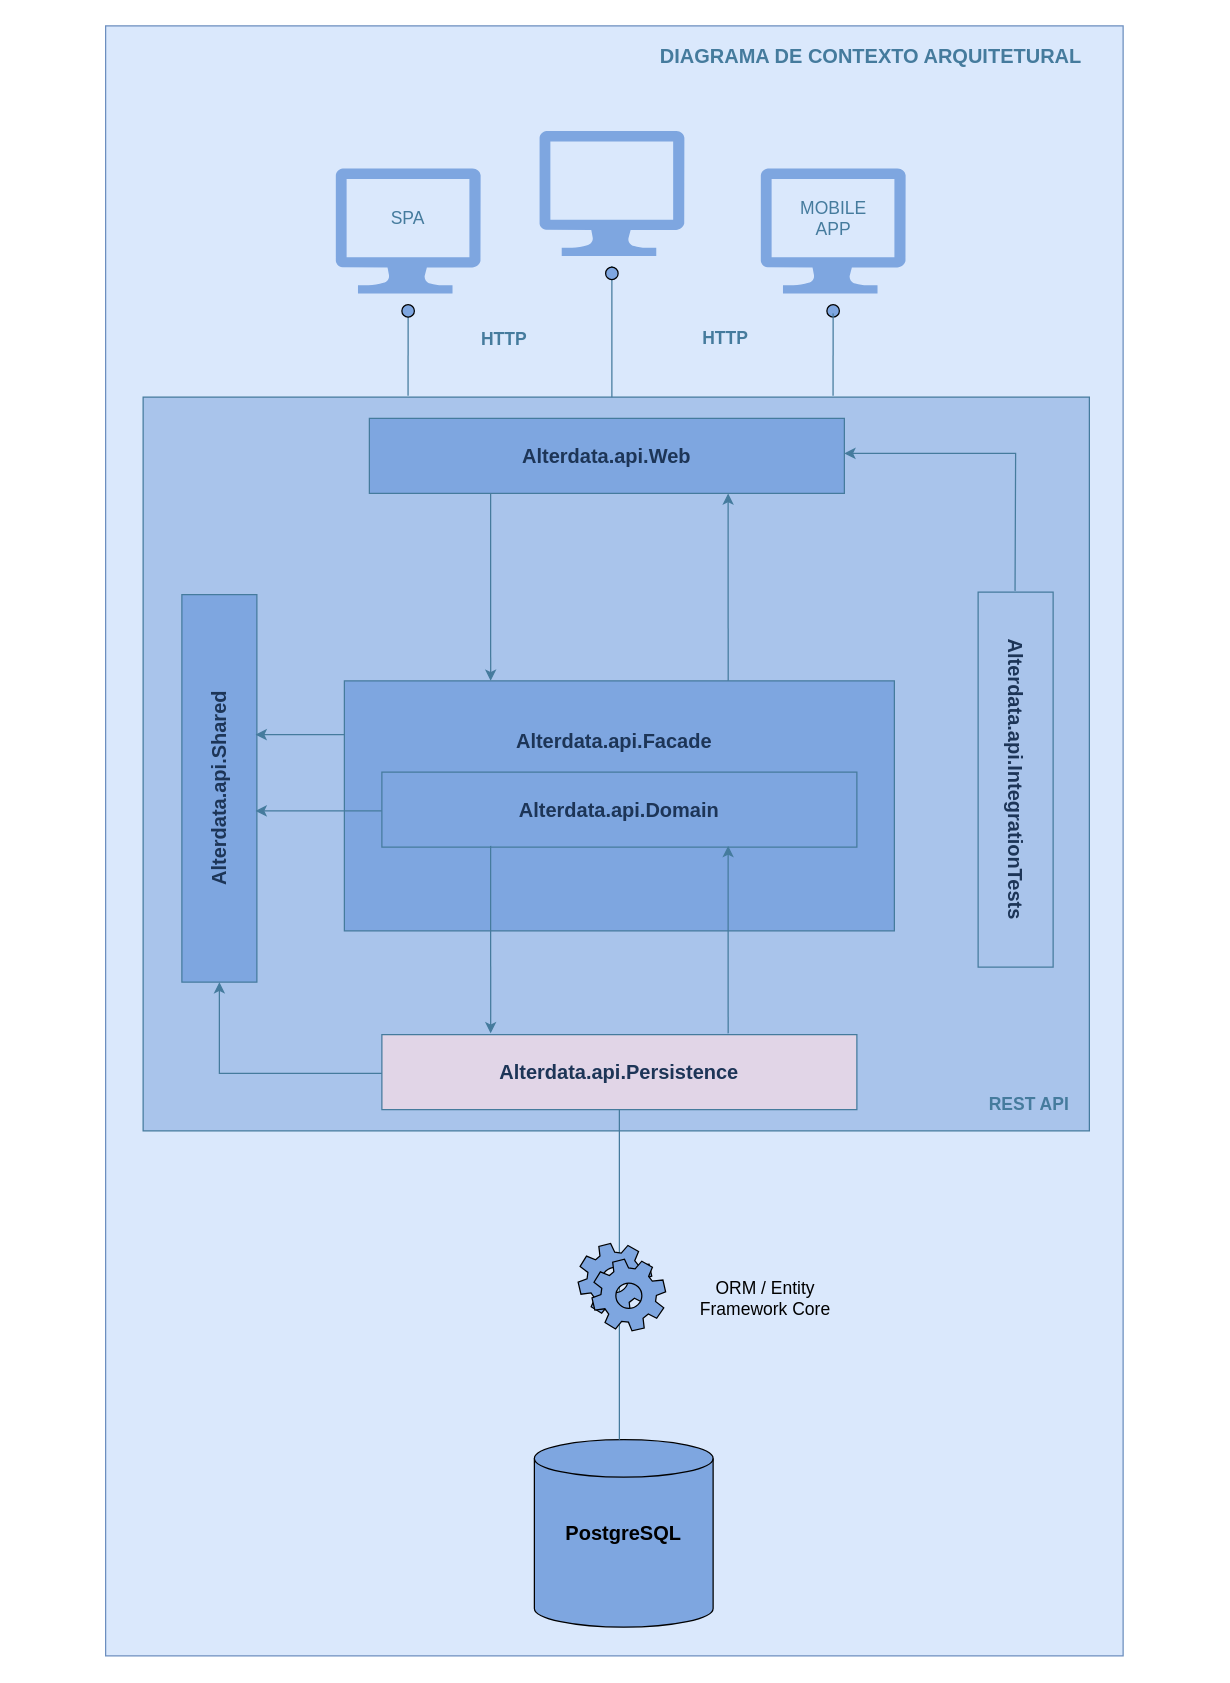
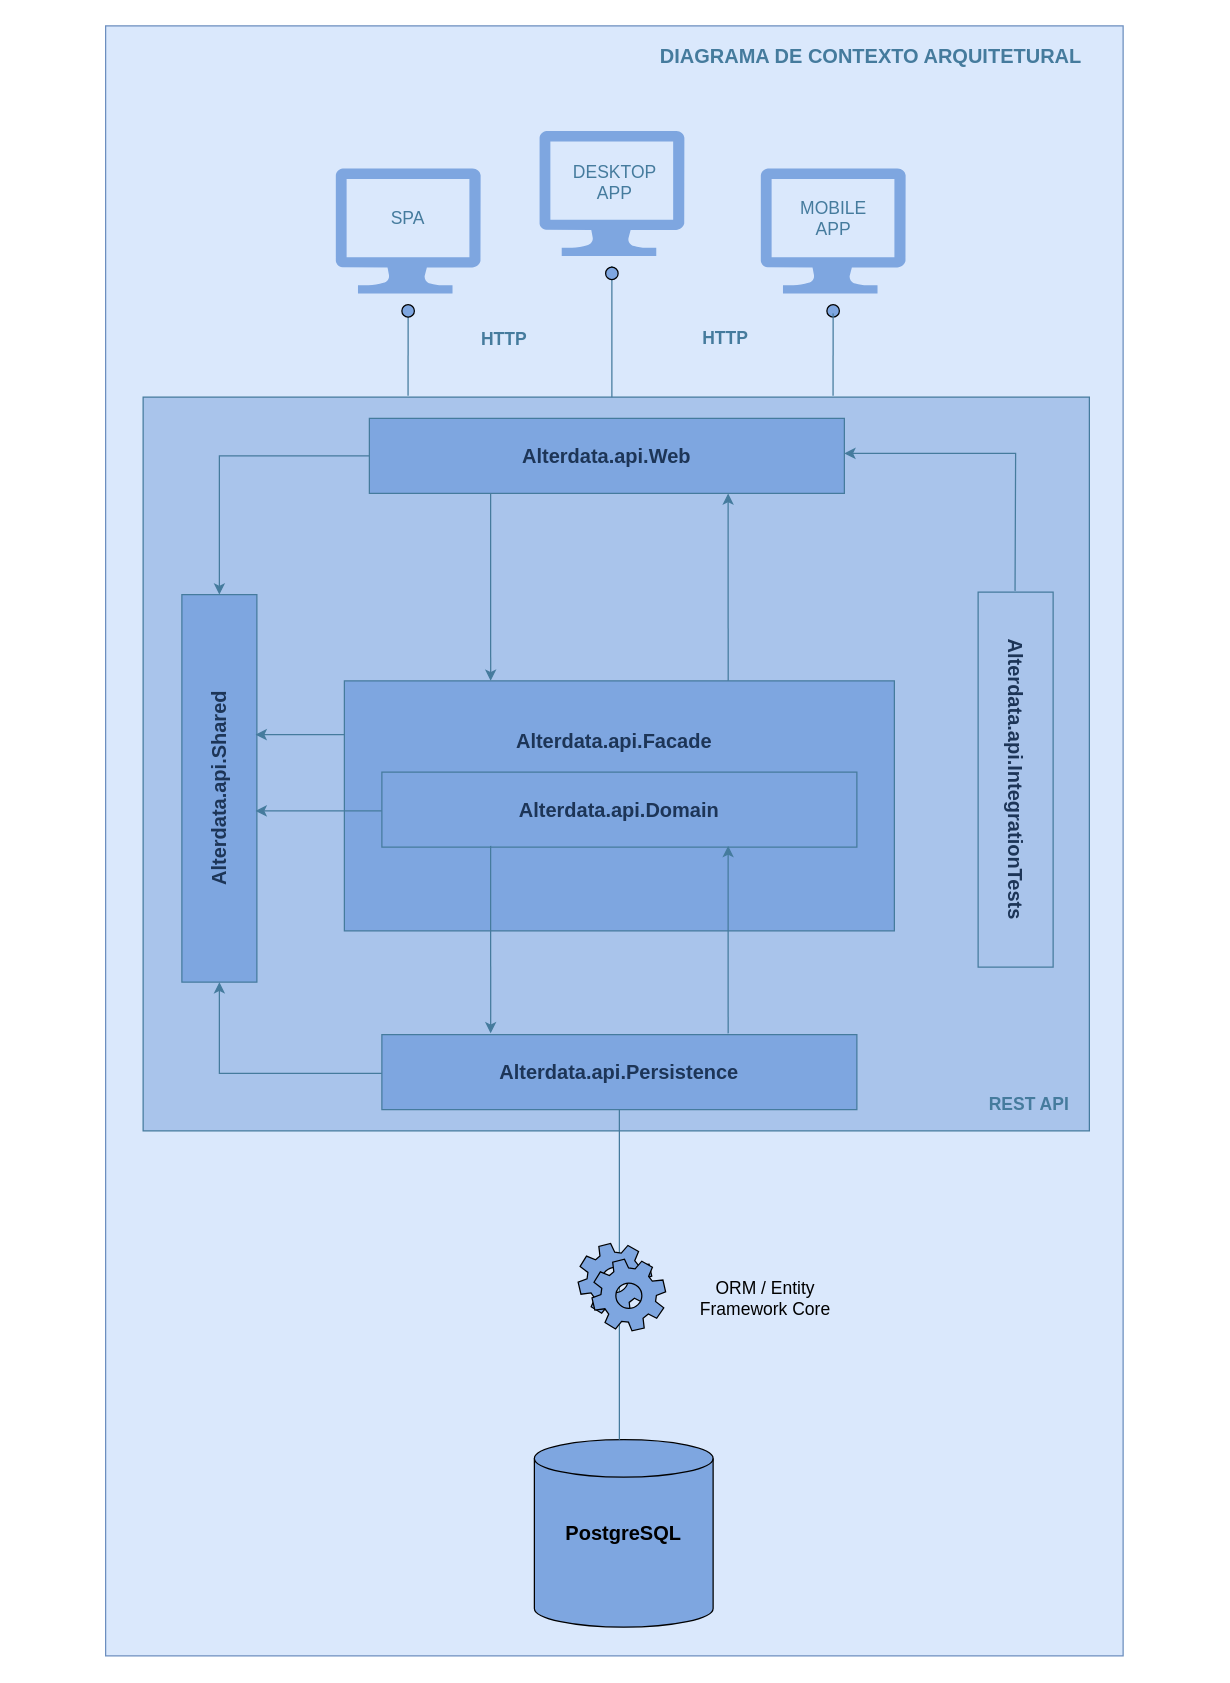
node "DESKTOP APP": added
edge "Alterdata.api.Web" -> "Alterdata.api.Shared": added
node "Alterdata.api.Persistence": fillcolor #e1d5e7 -> #7ea6e0
